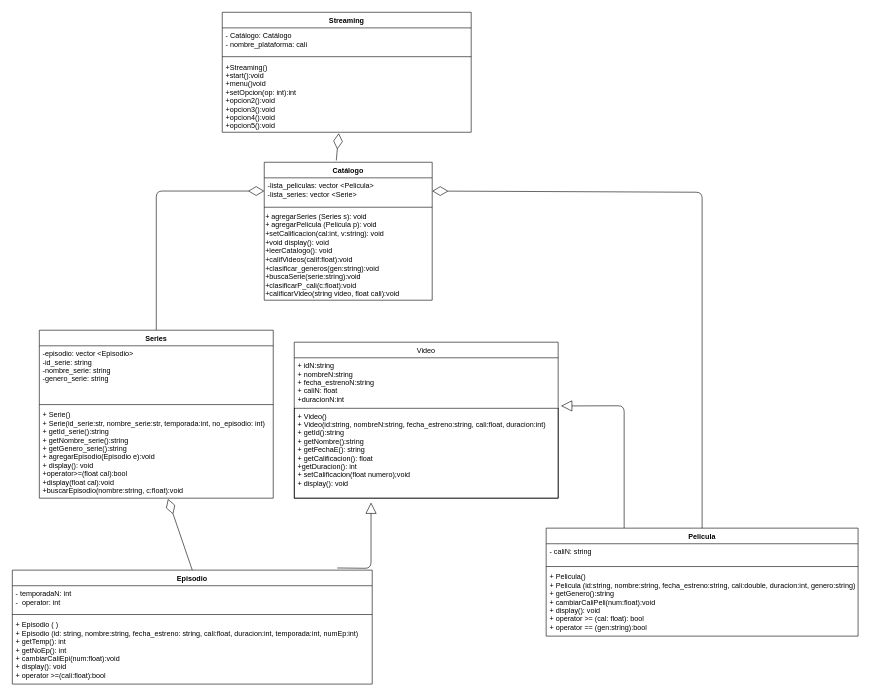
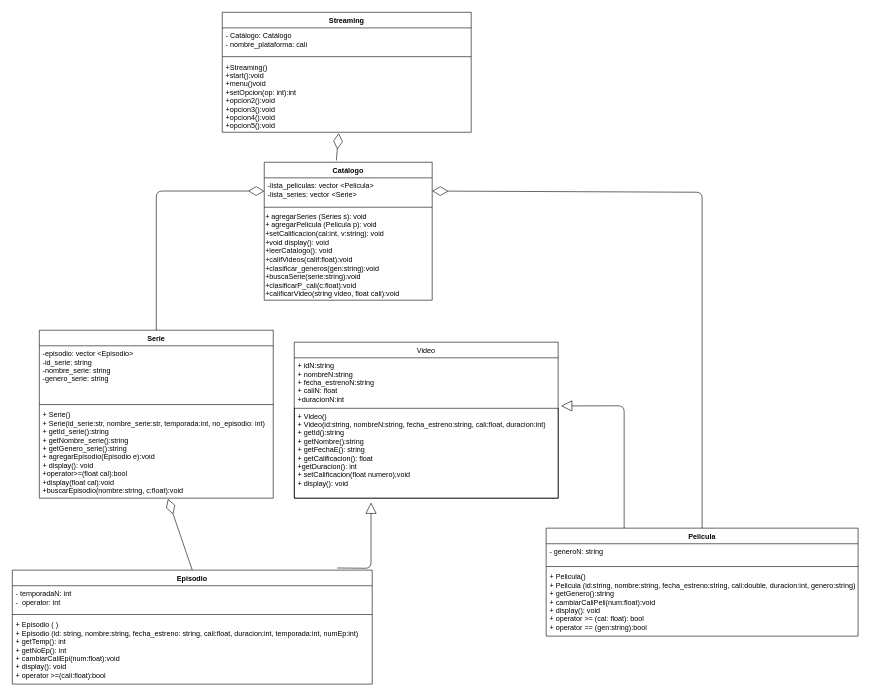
node "Series": label "Series" -> "Serie"
node "- caliN: string": label "- caliN: string" -> "- generoN: string"
